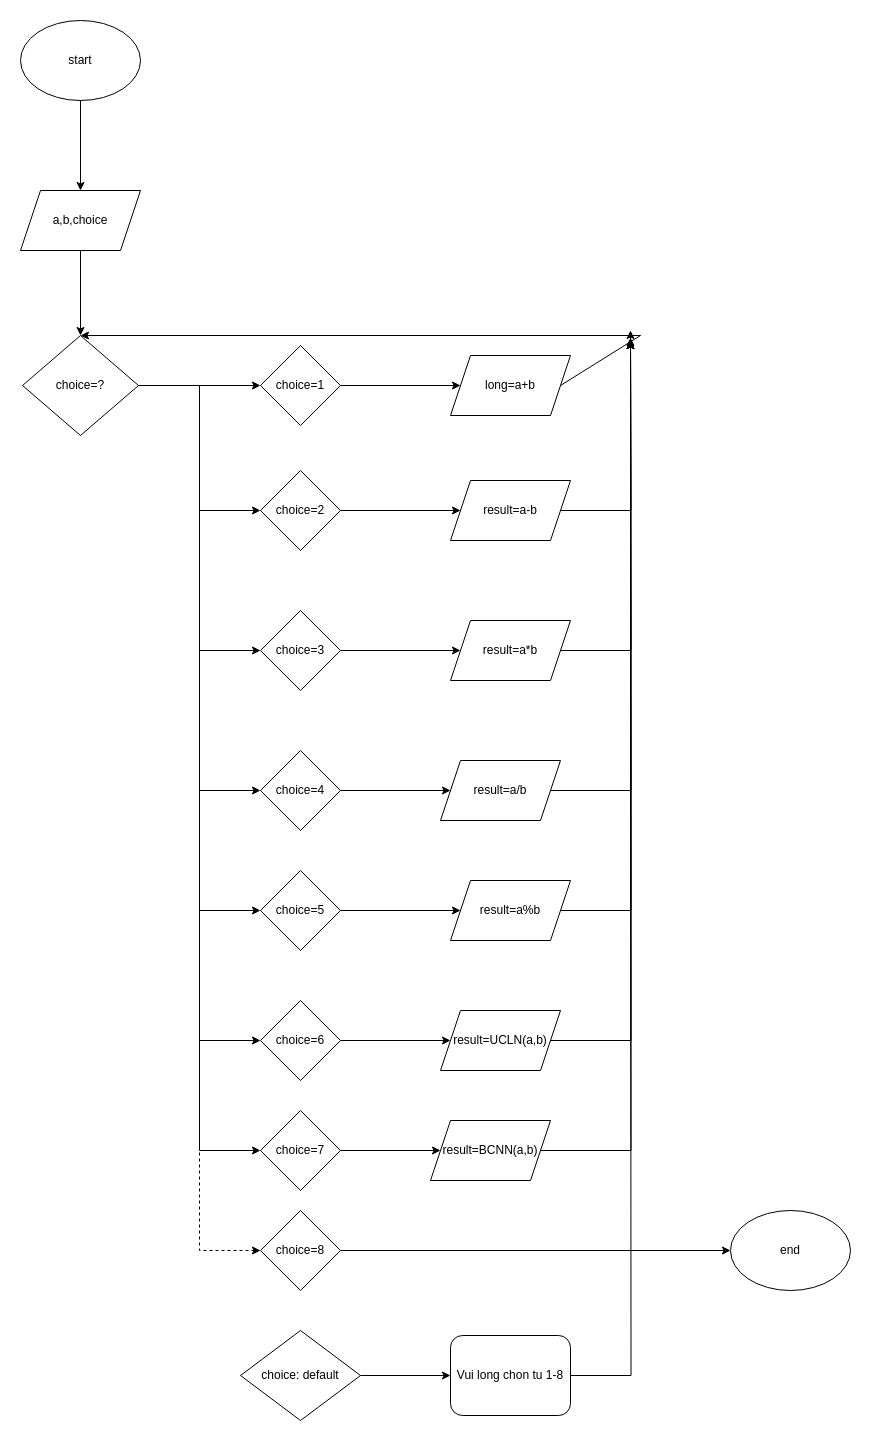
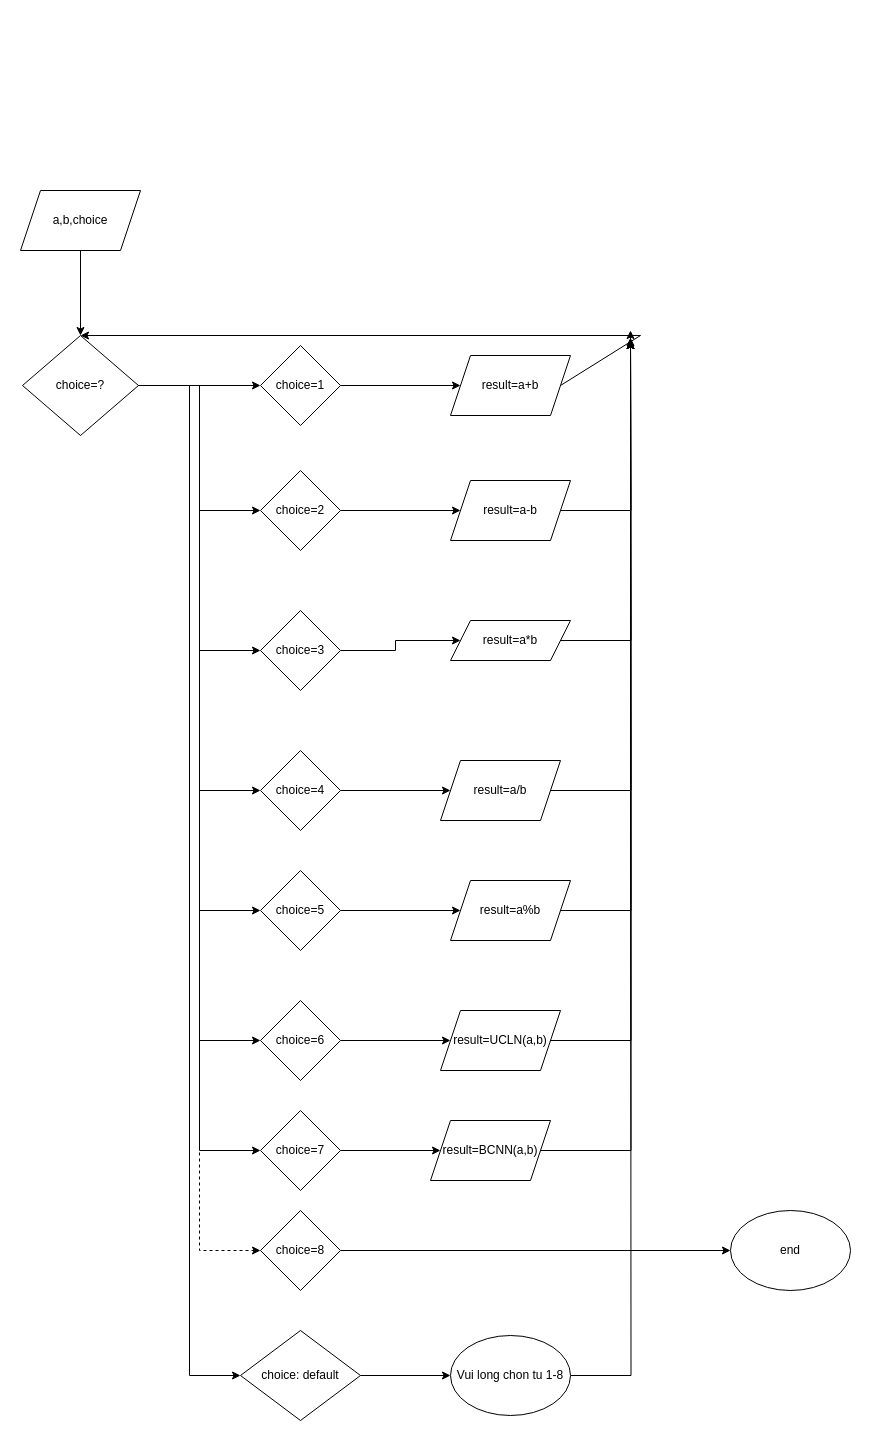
node "start": removed
edge "start" -> "a,b,choice": removed
node "long=a+b": label "long=a+b" -> "result=a+b"
node "result=a*b": size 120x60 -> 120x40
edge "choice=?" -> "choice: default": added
node "Vui long chon tu 1-8": shape rounded rectangle -> ellipse
